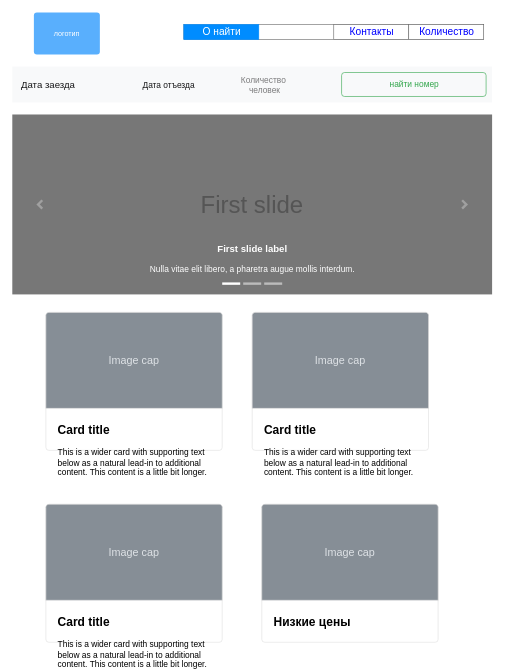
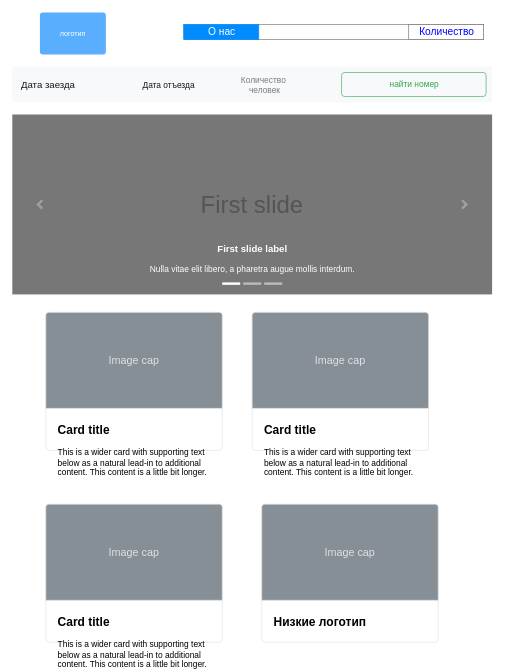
node "О найти": label "О найти" -> "О нас"
node "Контакты": removed
node "логотип": moved (67, 33) -> (73, 33)
node "Низкие цены": label "Низкие цены" -> "Низкие логотип"
